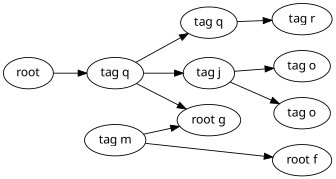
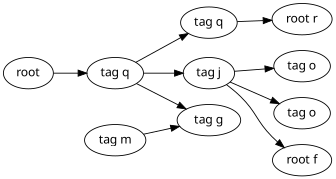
node "tag r": label "tag r" -> "root r"
node "root g": label "root g" -> "tag g"
edge "tag m" -> "root f": now "tag j" -> "root f"
